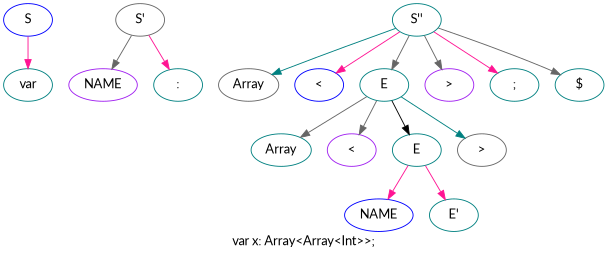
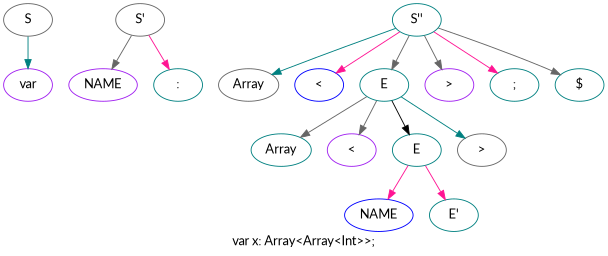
node "S": color blue -> gray40
edge "S" -> "var": color deeppink -> teal
node "var": color teal -> purple
